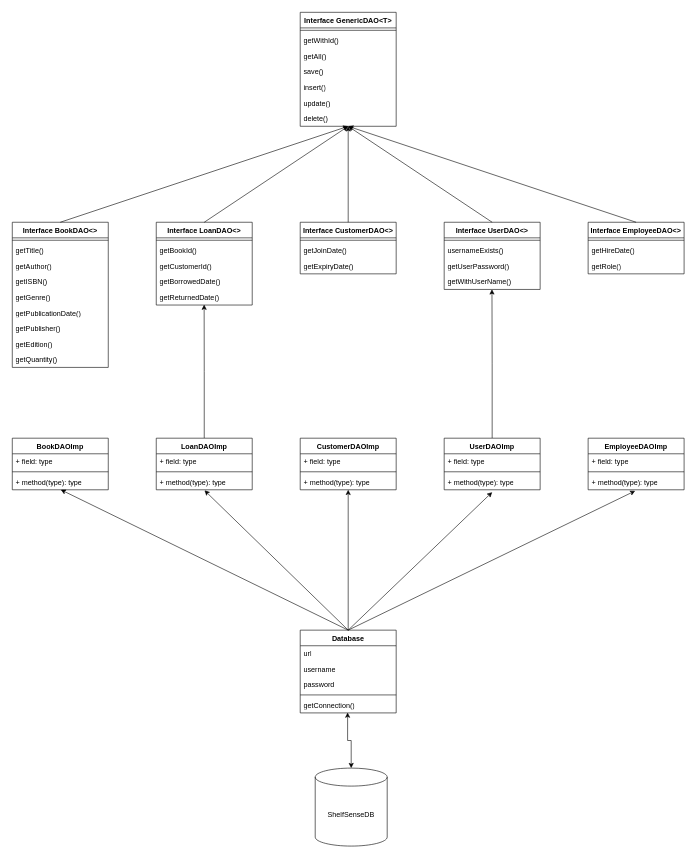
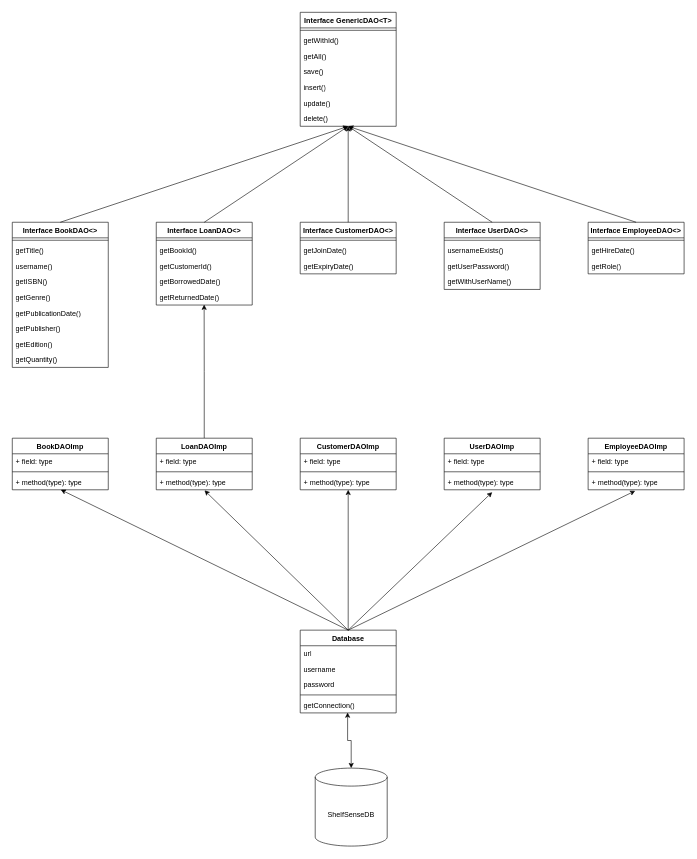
node "getAuthor()": label "getAuthor()" -> "username()"
edge "UserDAOImp" -> "getWithUserName()": removed
